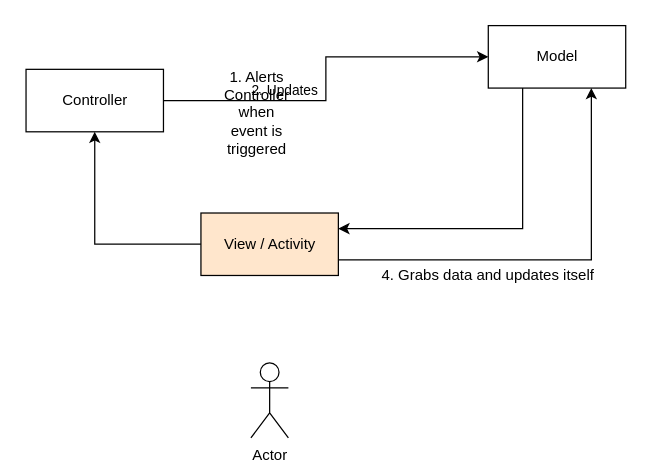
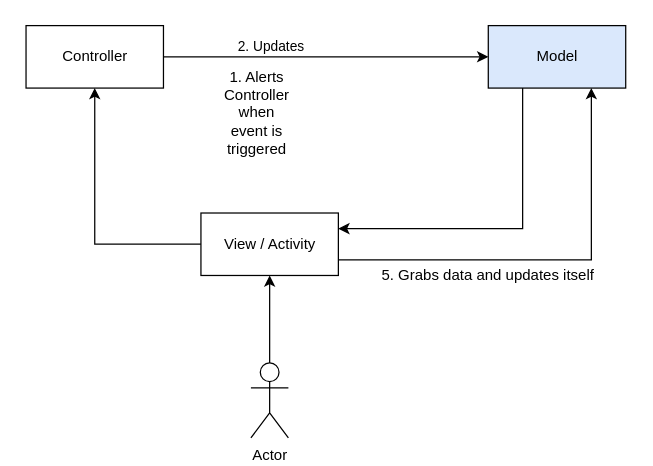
node "Model": fillcolor #ffffff -> #dae8fc
node "Controller": moved (94, 101) -> (94, 57)
node "View / Activity": fillcolor #ffe6cc -> #ffffff
node "4. Grabs data and updates itself": label "4. Grabs data and updates itself" -> "5. Grabs data and updates itself"
edge "Actor" -> "View / Activity": added
